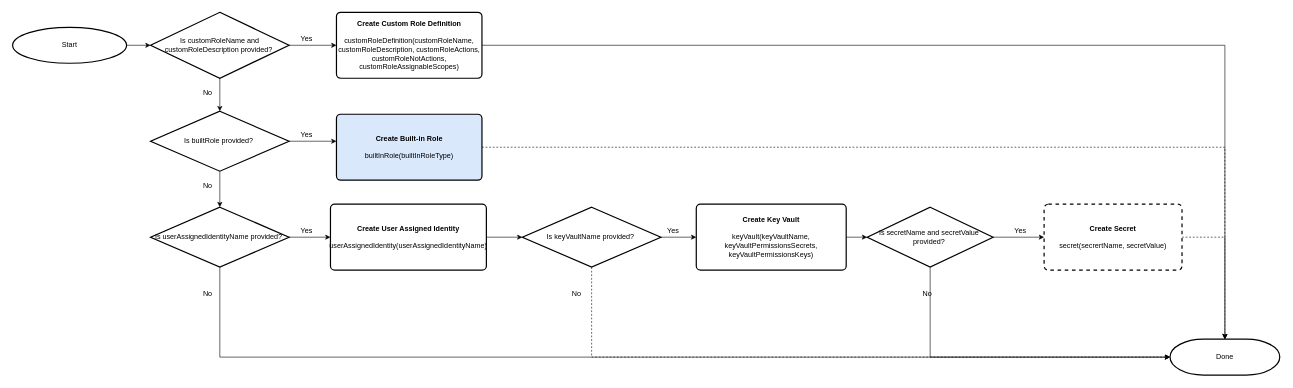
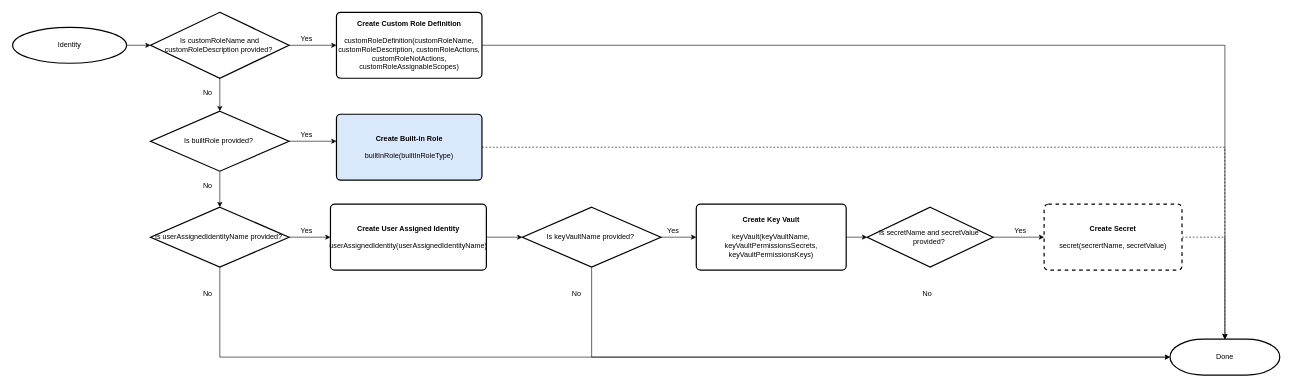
node "Start": label "Start" -> "Identity"
edge "Is keyVaultName provided?" -> "Done": style dashed -> solid
edge "Is secretName and secretValue provided?" -> "Done": removed
